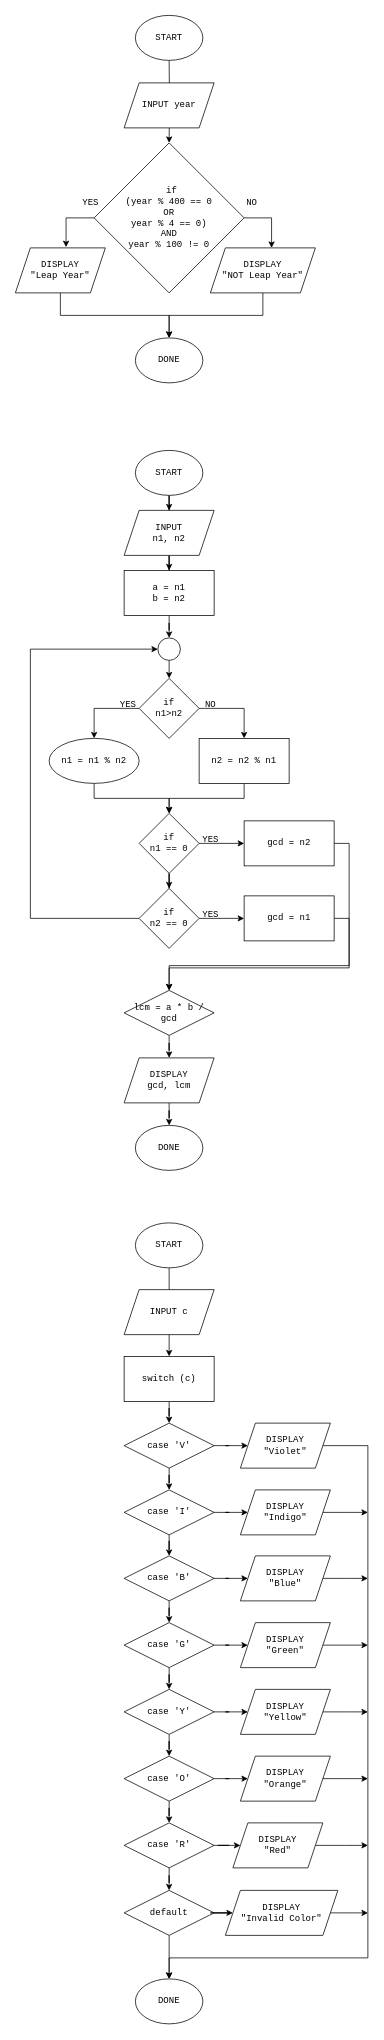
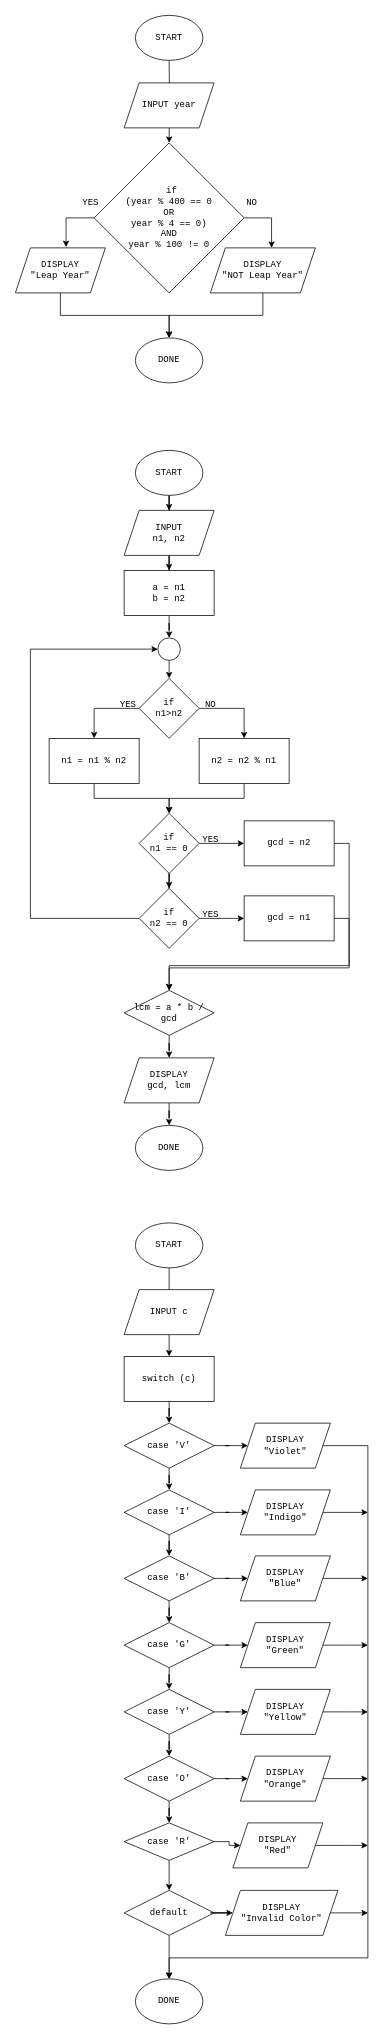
node "n1 = n1 % n2": shape ellipse -> rectangle
node "case 'R'": size 90x45 -> 90x38
